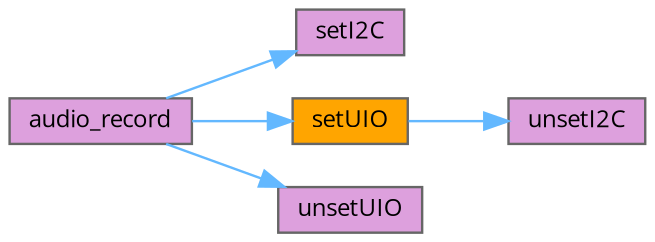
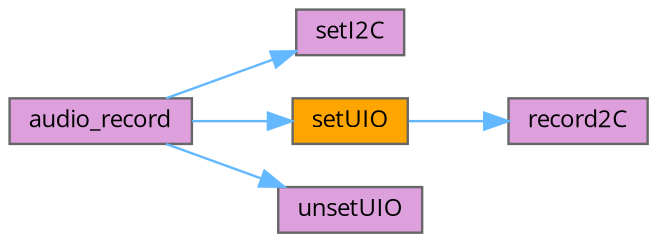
node "unsetI2C": label "unsetI2C" -> "record2C"
